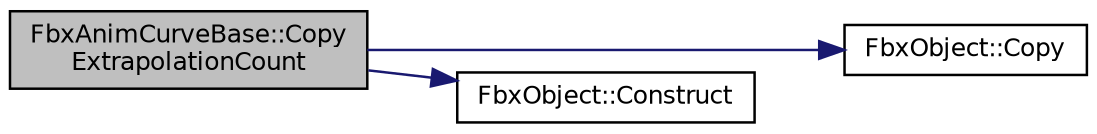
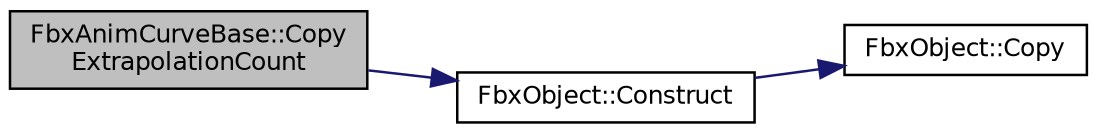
edge "FbxAnimCurveBase::Copy ExtrapolationCount" -> "FbxObject::Copy": now "FbxObject::Construct" -> "FbxObject::Copy"
